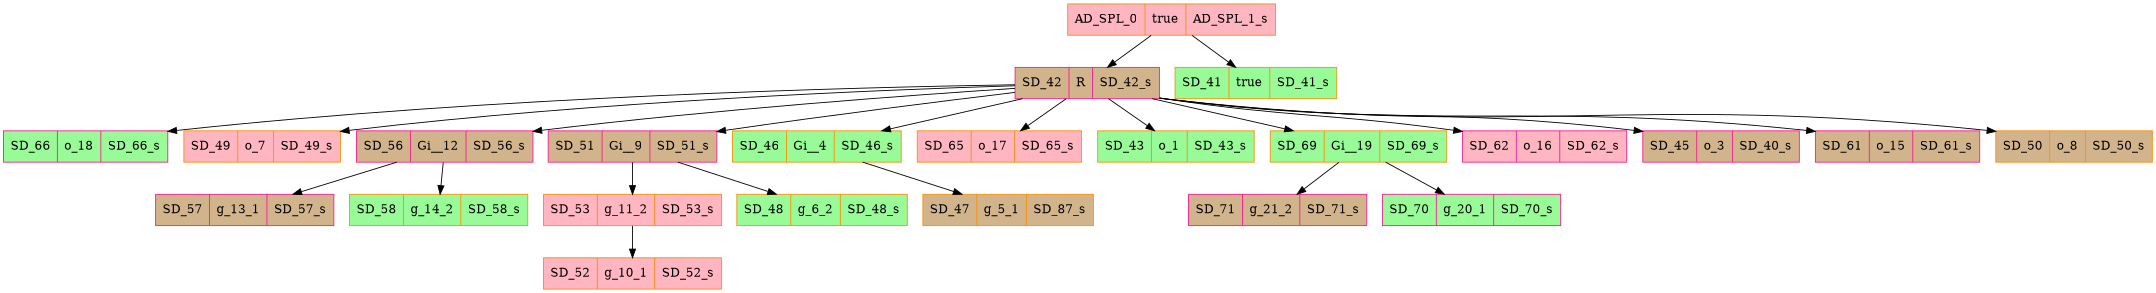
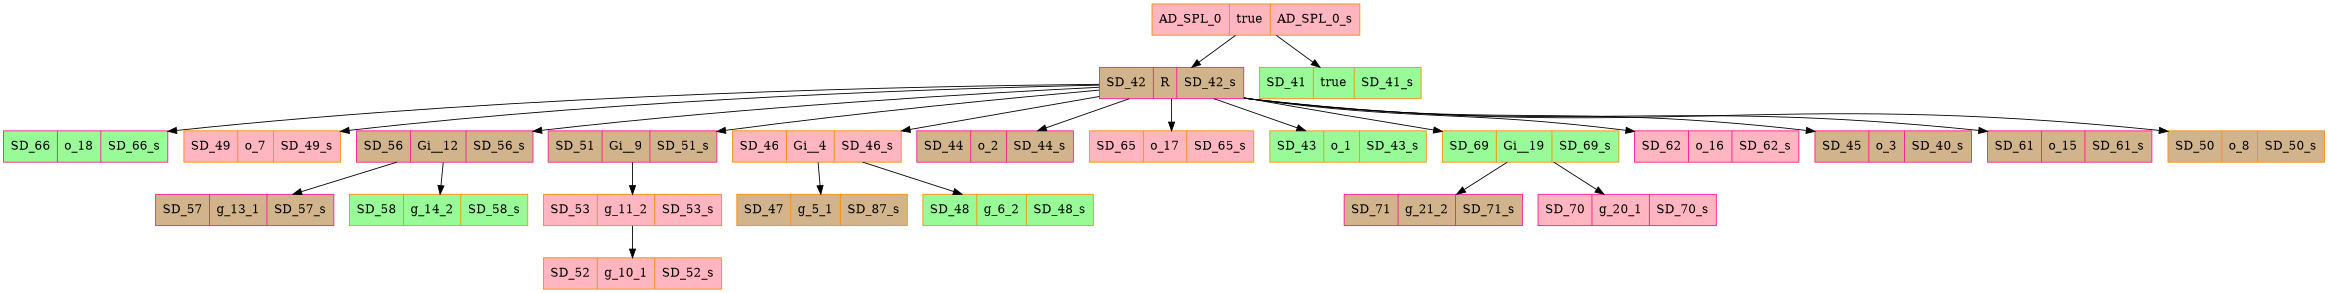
node "AD_SPL_0": text "AD_SPL_1_s" -> "AD_SPL_0_s"
node "SD_46": fillcolor palegreen -> lightpink
node "SD_44": added
edge "SD_51" -> "SD_48": now "SD_46" -> "SD_48"
node "SD_70": fillcolor palegreen -> lightpink
